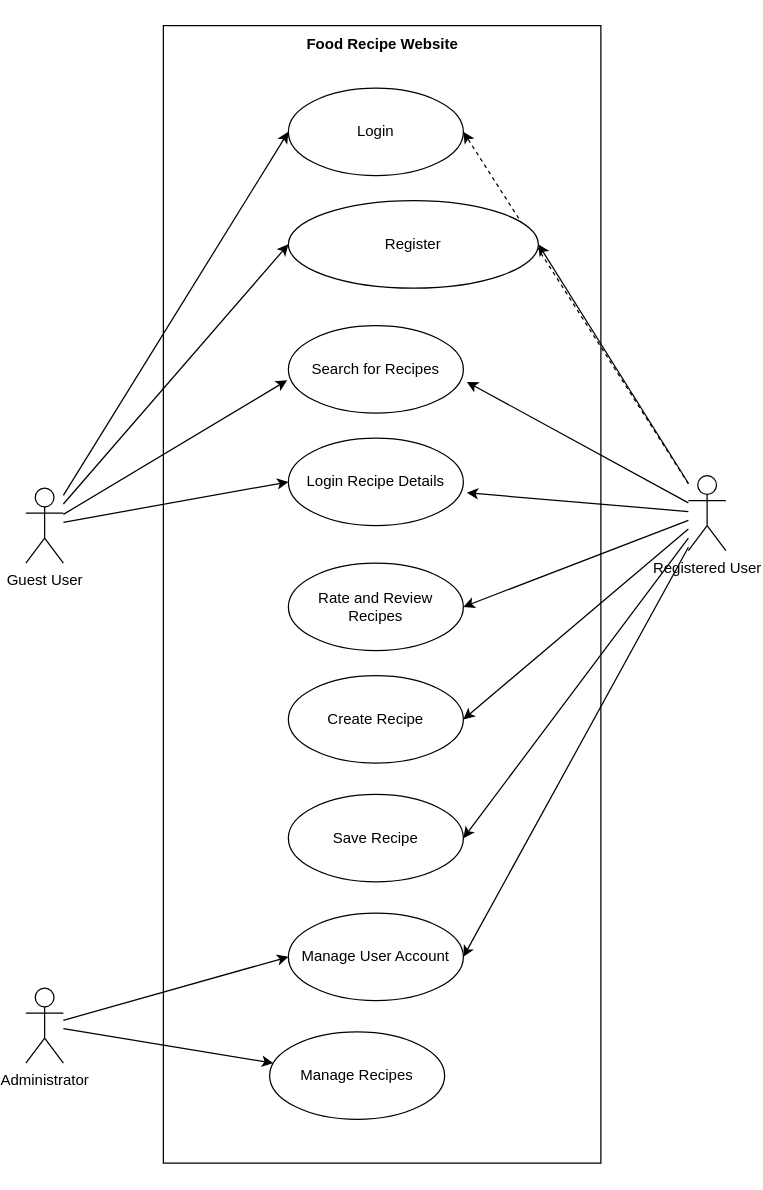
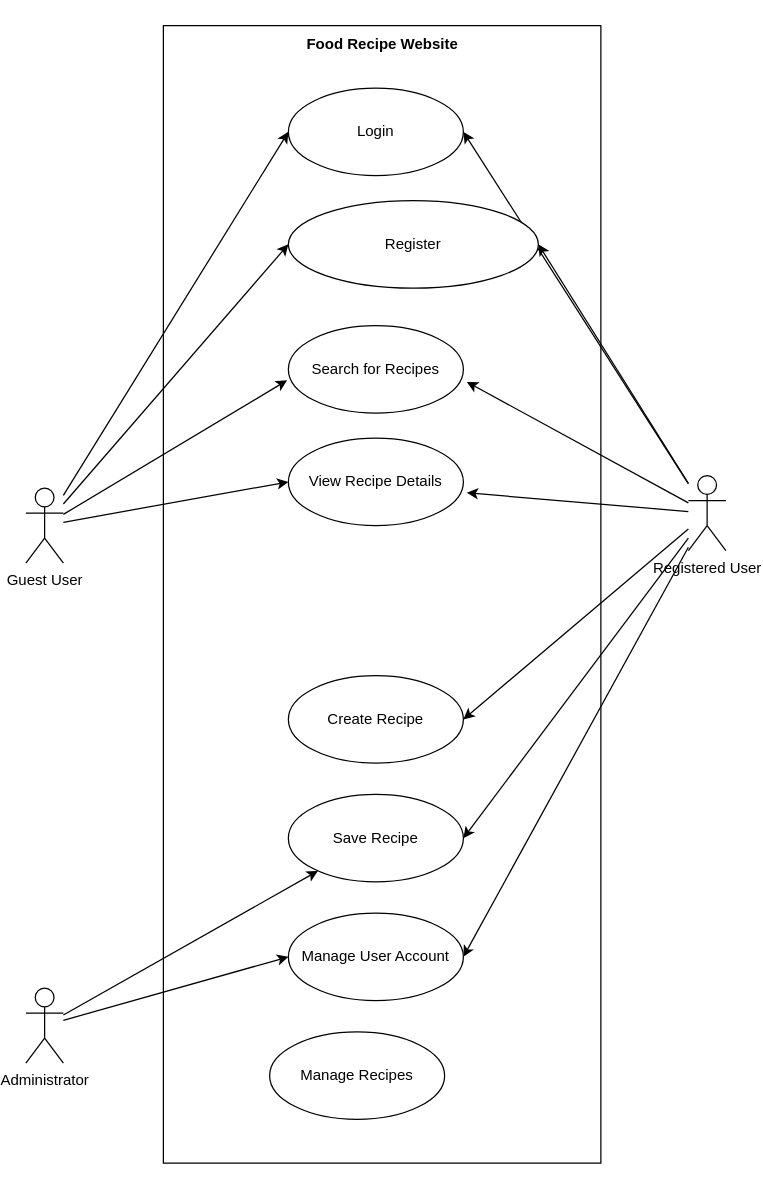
edge "Registered User" -> "Login": style dashed -> solid
node "Login Recipe Details": label "Login Recipe Details" -> "View Recipe Details"
edge "Registered User" -> "Rate and Review Recipes": removed
node "Rate and Review Recipes": removed
edge "Administrator" -> "Manage Recipes": now "Administrator" -> "Save Recipe"
